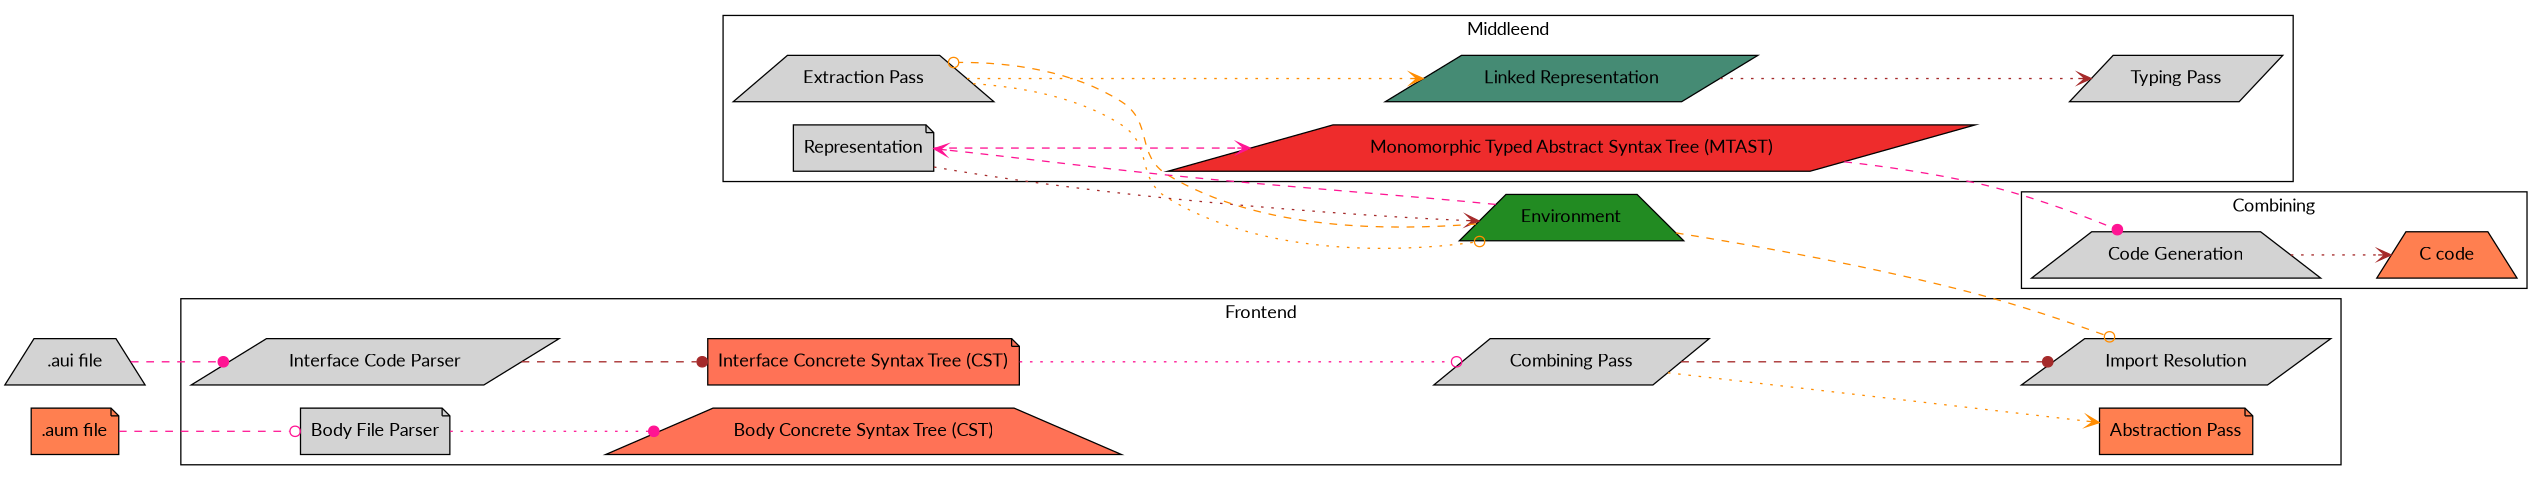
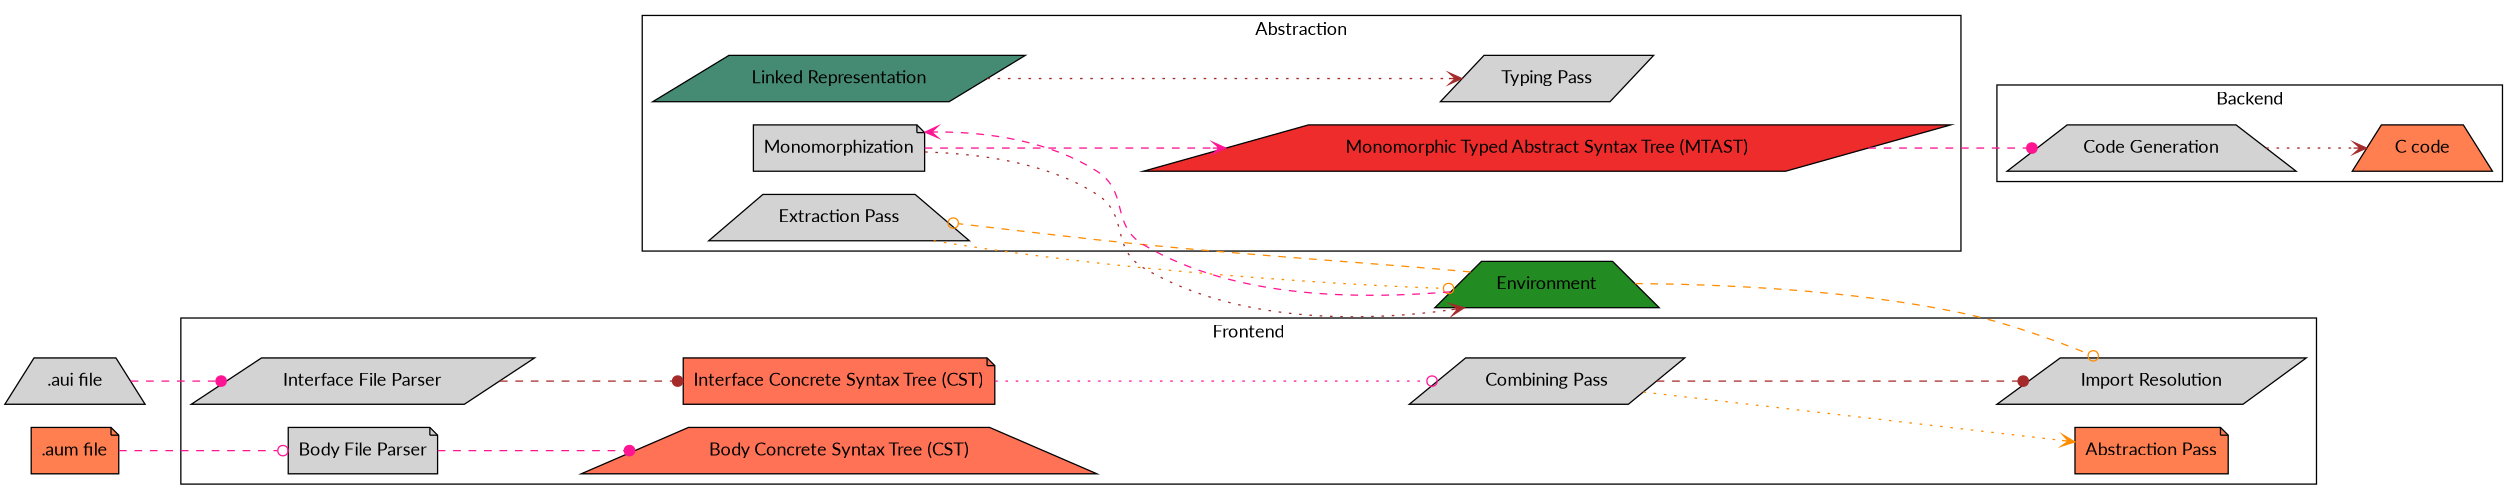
cluster "Middleend": label "Middleend" -> "Abstraction"
edge "Extraction Pass" -> "Linked Representation": removed
node "Representation": label "Representation" -> "Monomorphization"
cluster "Combining": label "Combining" -> "Backend"
node "Interface Code Parser": label "Interface Code Parser" -> "Interface File Parser"
edge "Body File Parser" -> "Body Concrete Syntax Tree (CST)": style dotted -> dashed
